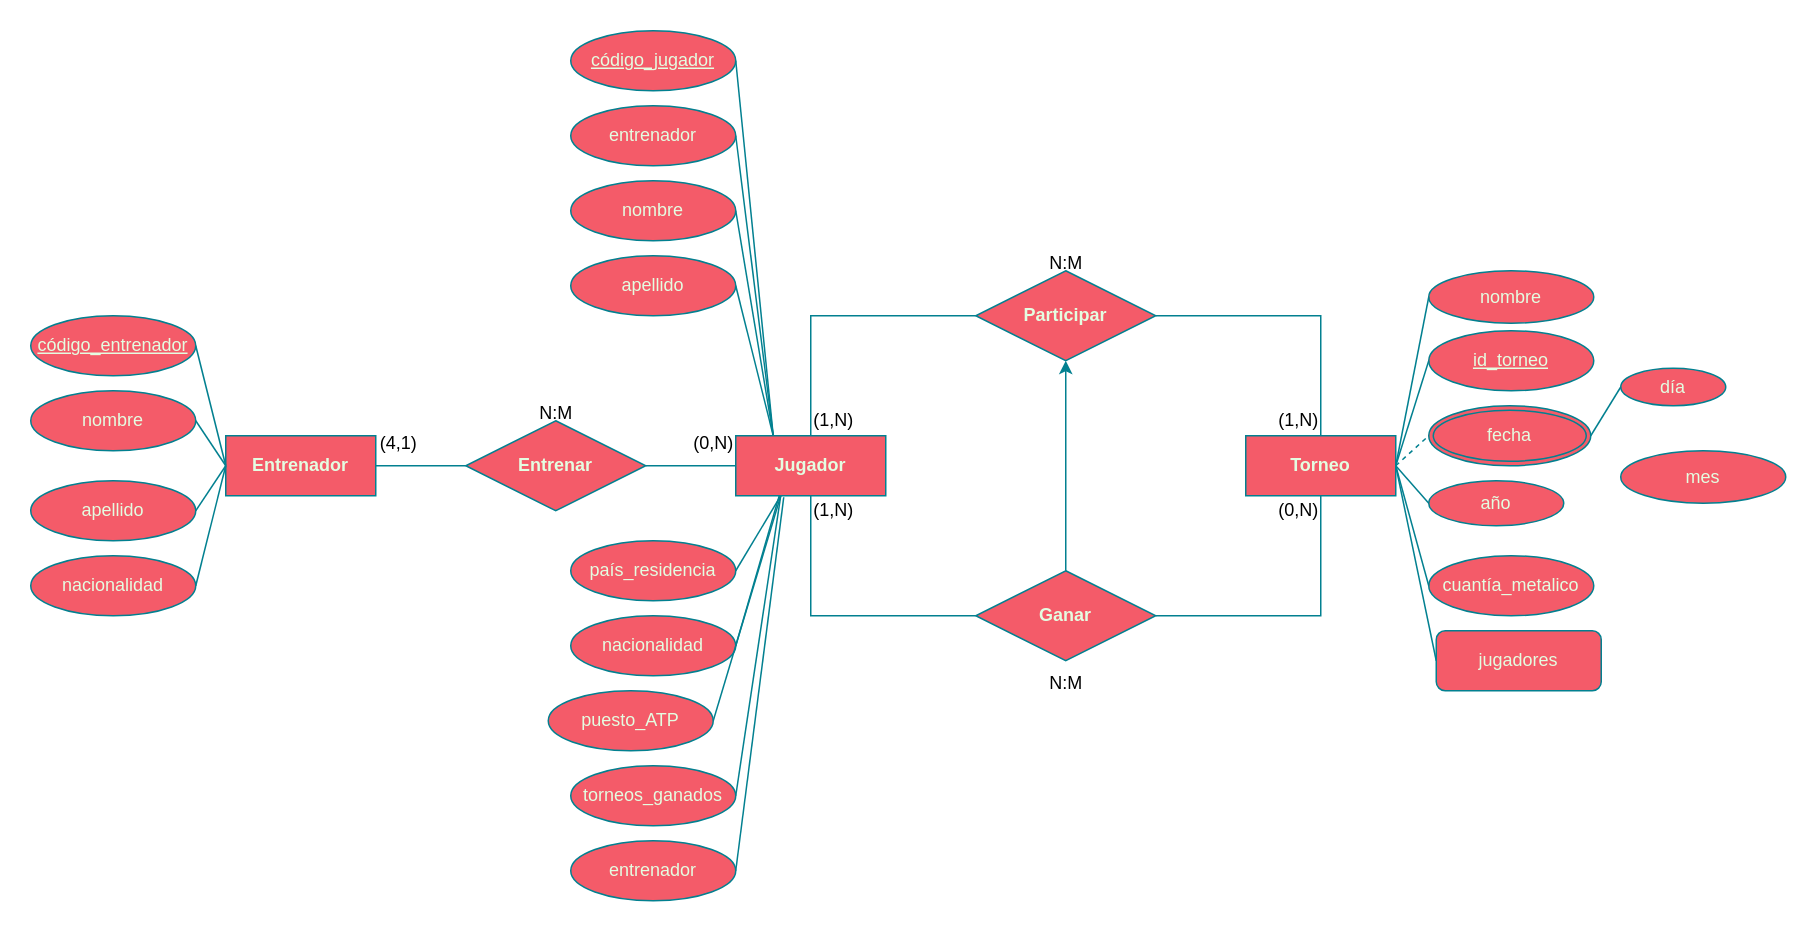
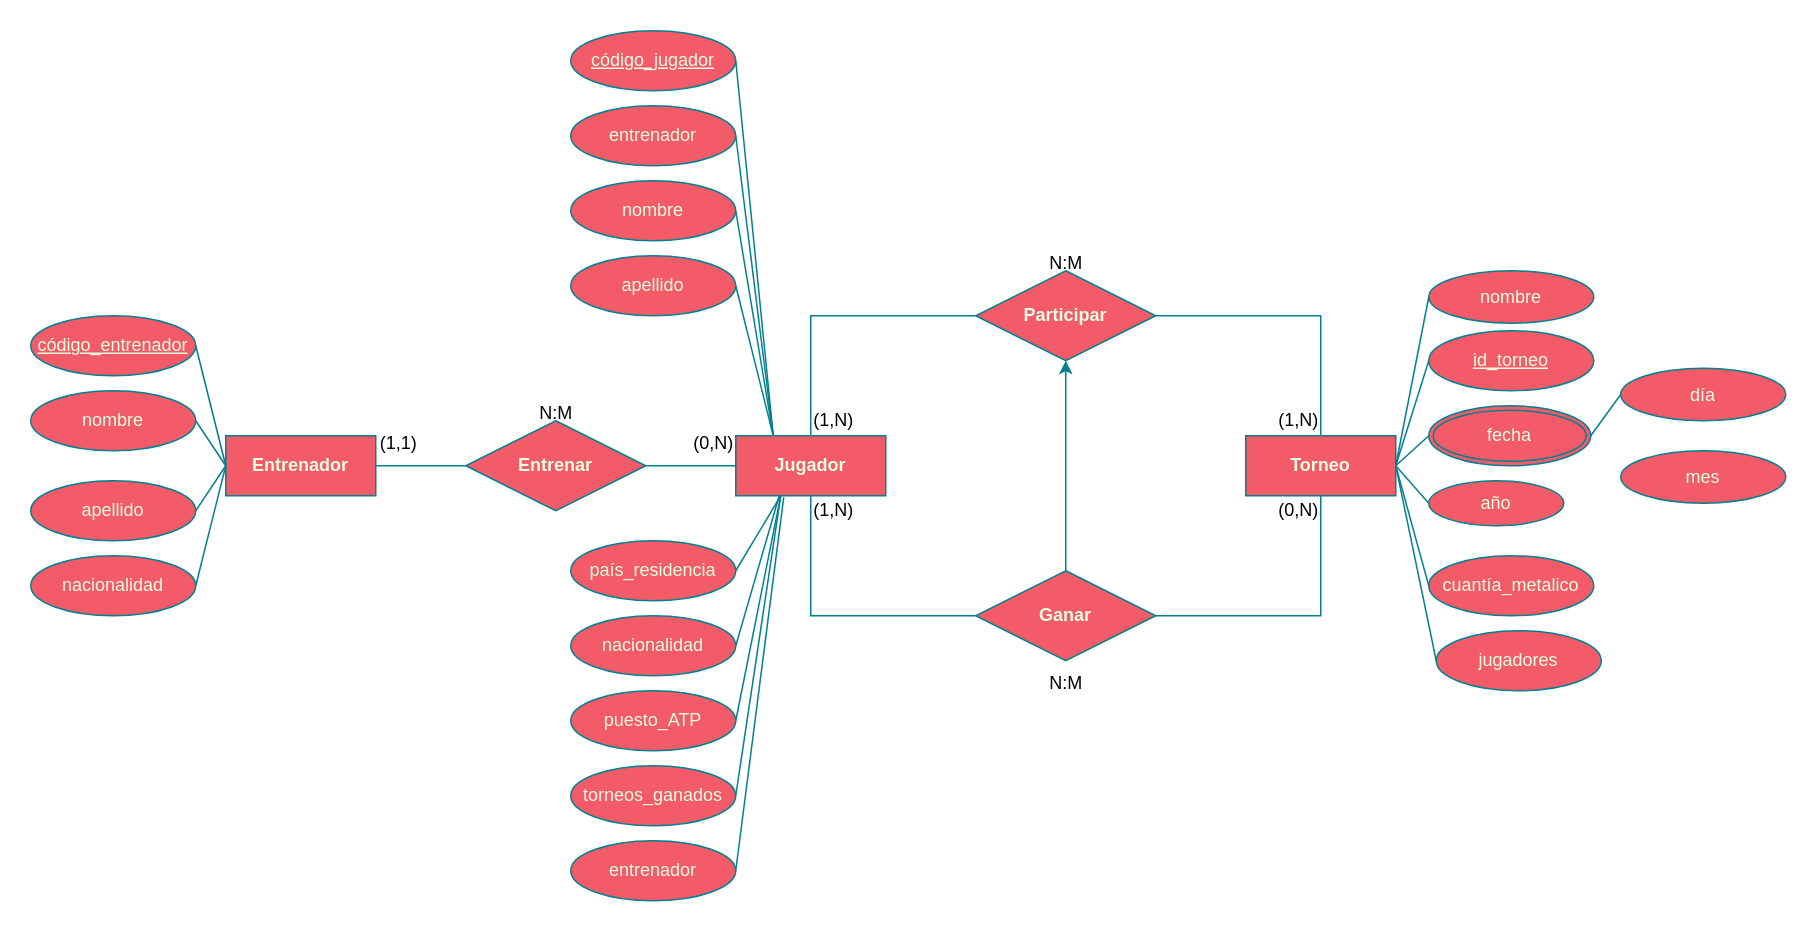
node "día": size 105x38 -> 165x53
node "(4,1)": label "(4,1)" -> "(1,1)"
edge "fecha" -- "Torneo": style dashed -> solid
node "jugadores": shape rounded rectangle -> ellipse
node "puesto_ATP": moved (631, 721) -> (653, 721)
